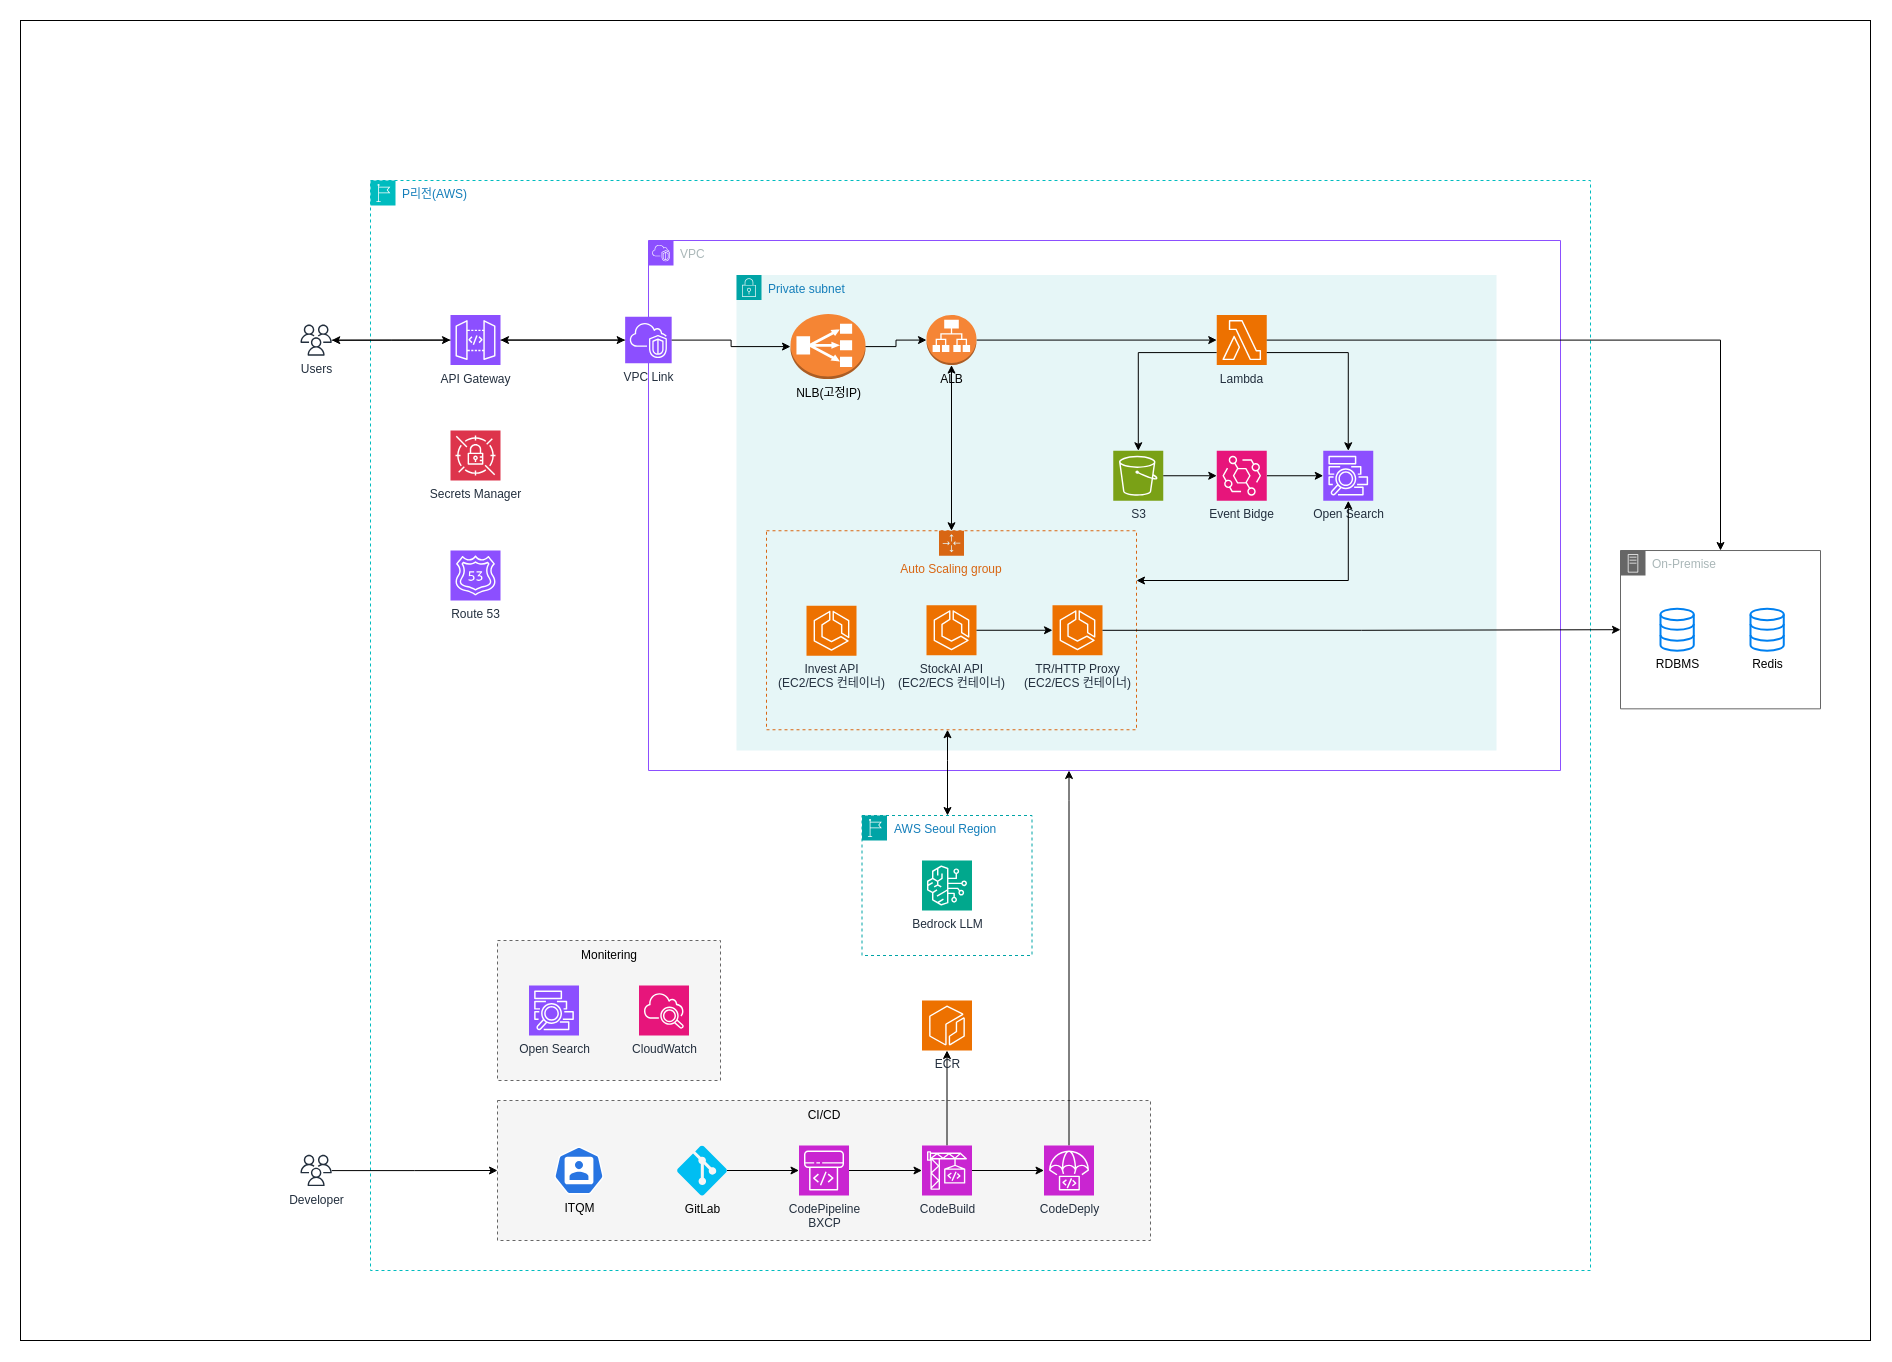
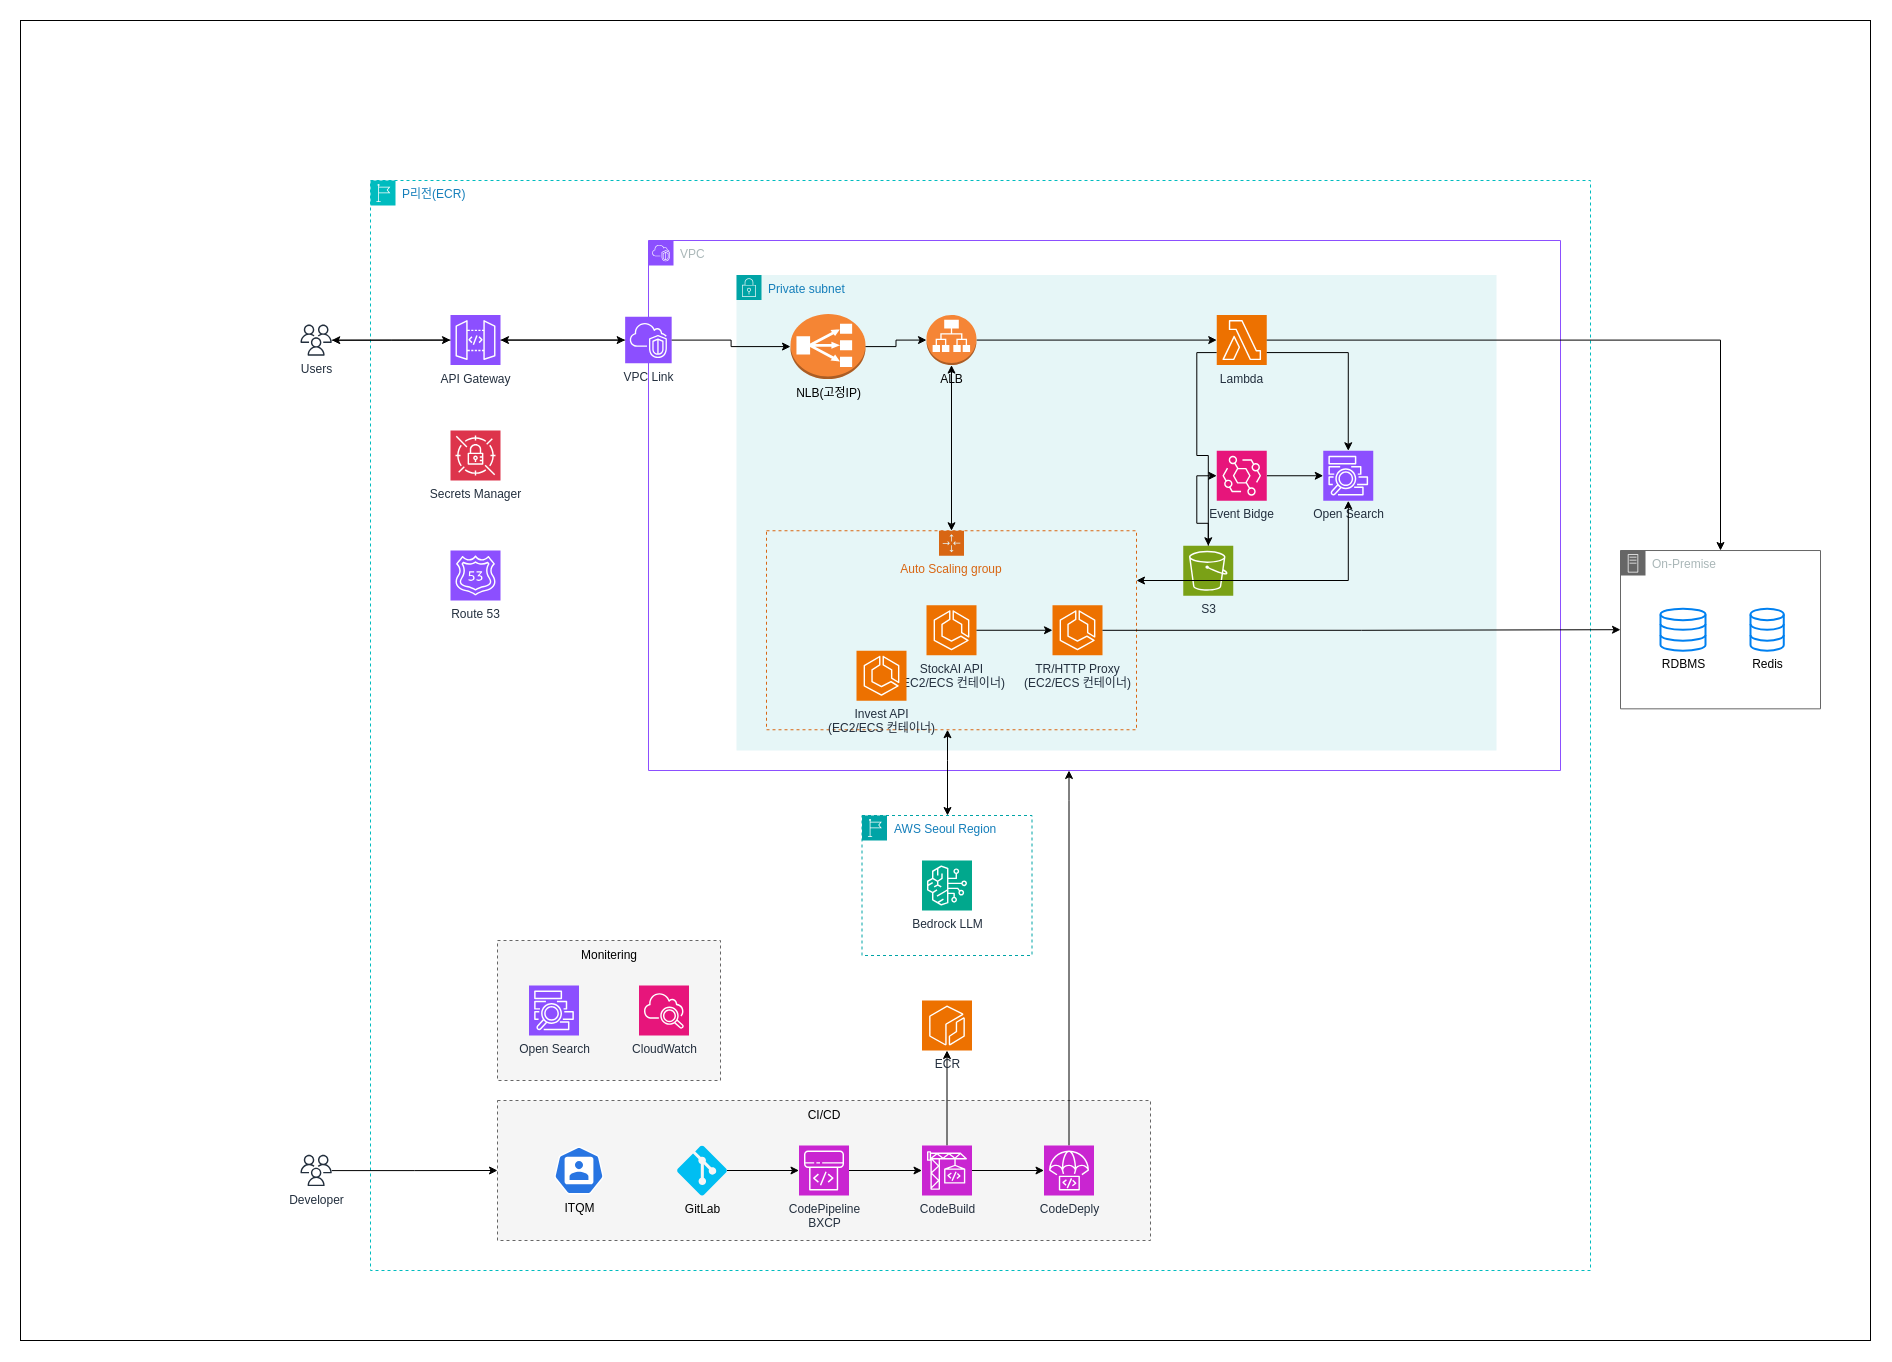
node "P리전(AWS)": label "P리전(AWS)" -> "P리전(ECR)"
node "S3": moved (1138, 476) -> (1208, 571)
node "RDBMS": size 33x42 -> 45x42
node "Invest API (EC2/ECS 컨테이너)": moved (832, 631) -> (882, 676)
